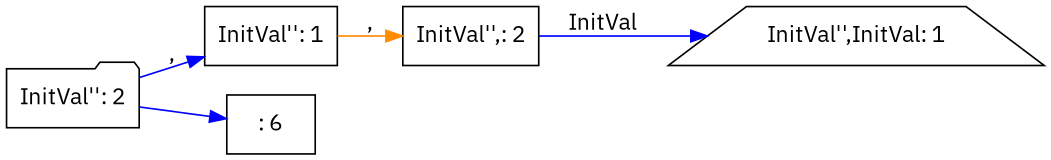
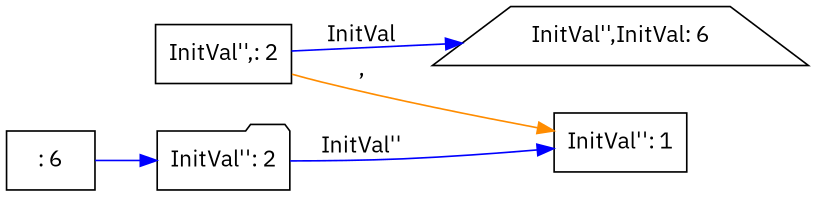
edge "InitVal'': 1" -> "InitVal'',: 2": reversed
node "InitVal'',InitVal: 1": label "InitVal'',InitVal: 1" -> "InitVal'',InitVal: 6"
edge "InitVal'': 2" -> "InitVal'': 1": label "," -> "InitVal''"
edge "InitVal'': 2" -> ": 6": reversed
